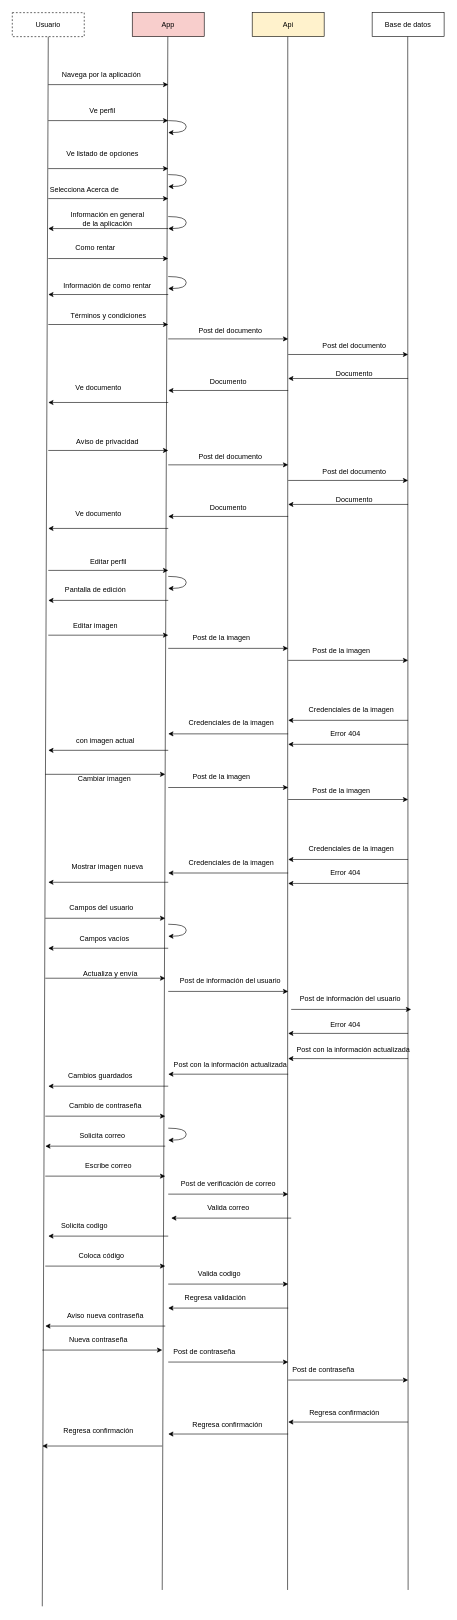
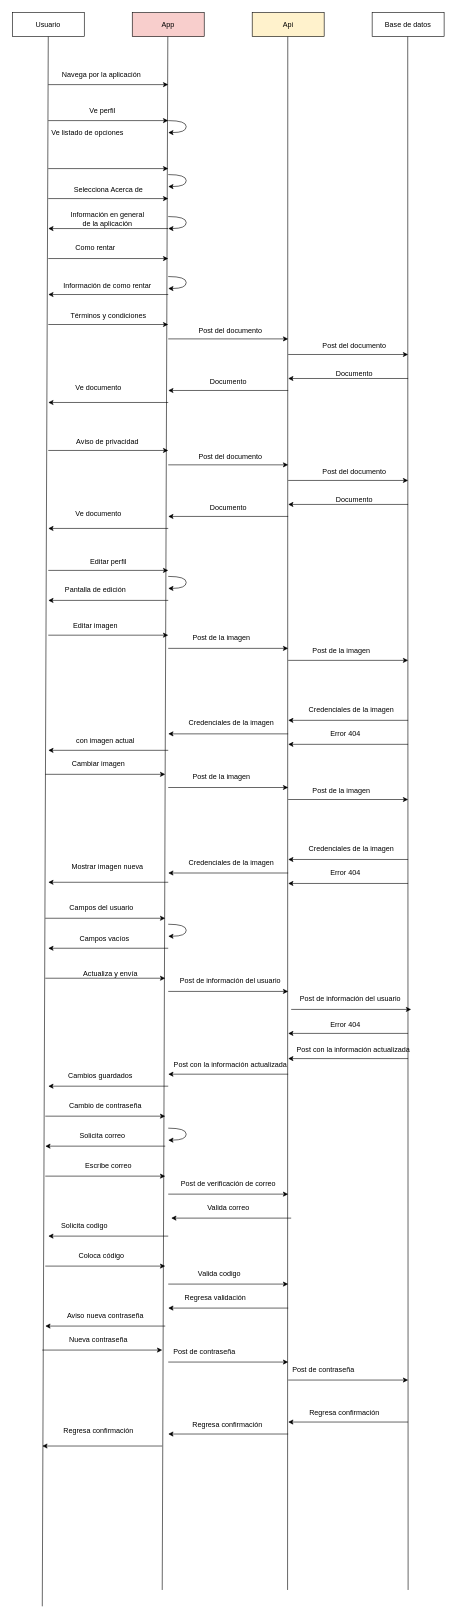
node "Usuario": style dashed -> solid
node "Ve listado de opciones": moved (102, 153) -> (87, 132)
node "Selecciona Acerca de": moved (84, 189) -> (108, 189)
node "Cambiar imagen": moved (105, 779) -> (99, 764)
